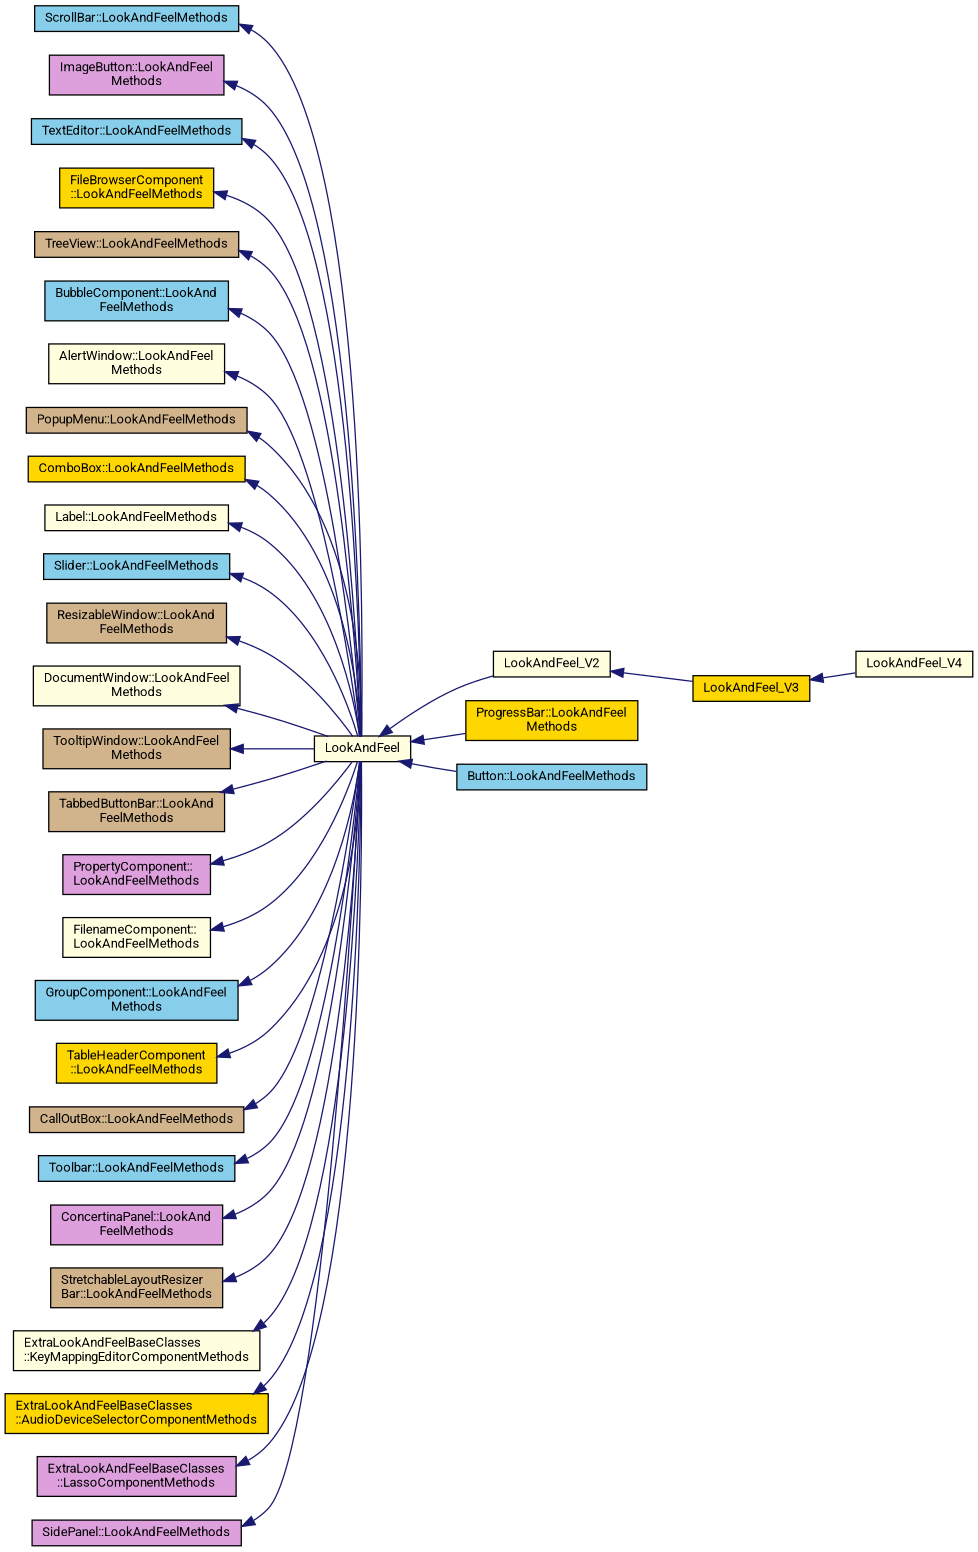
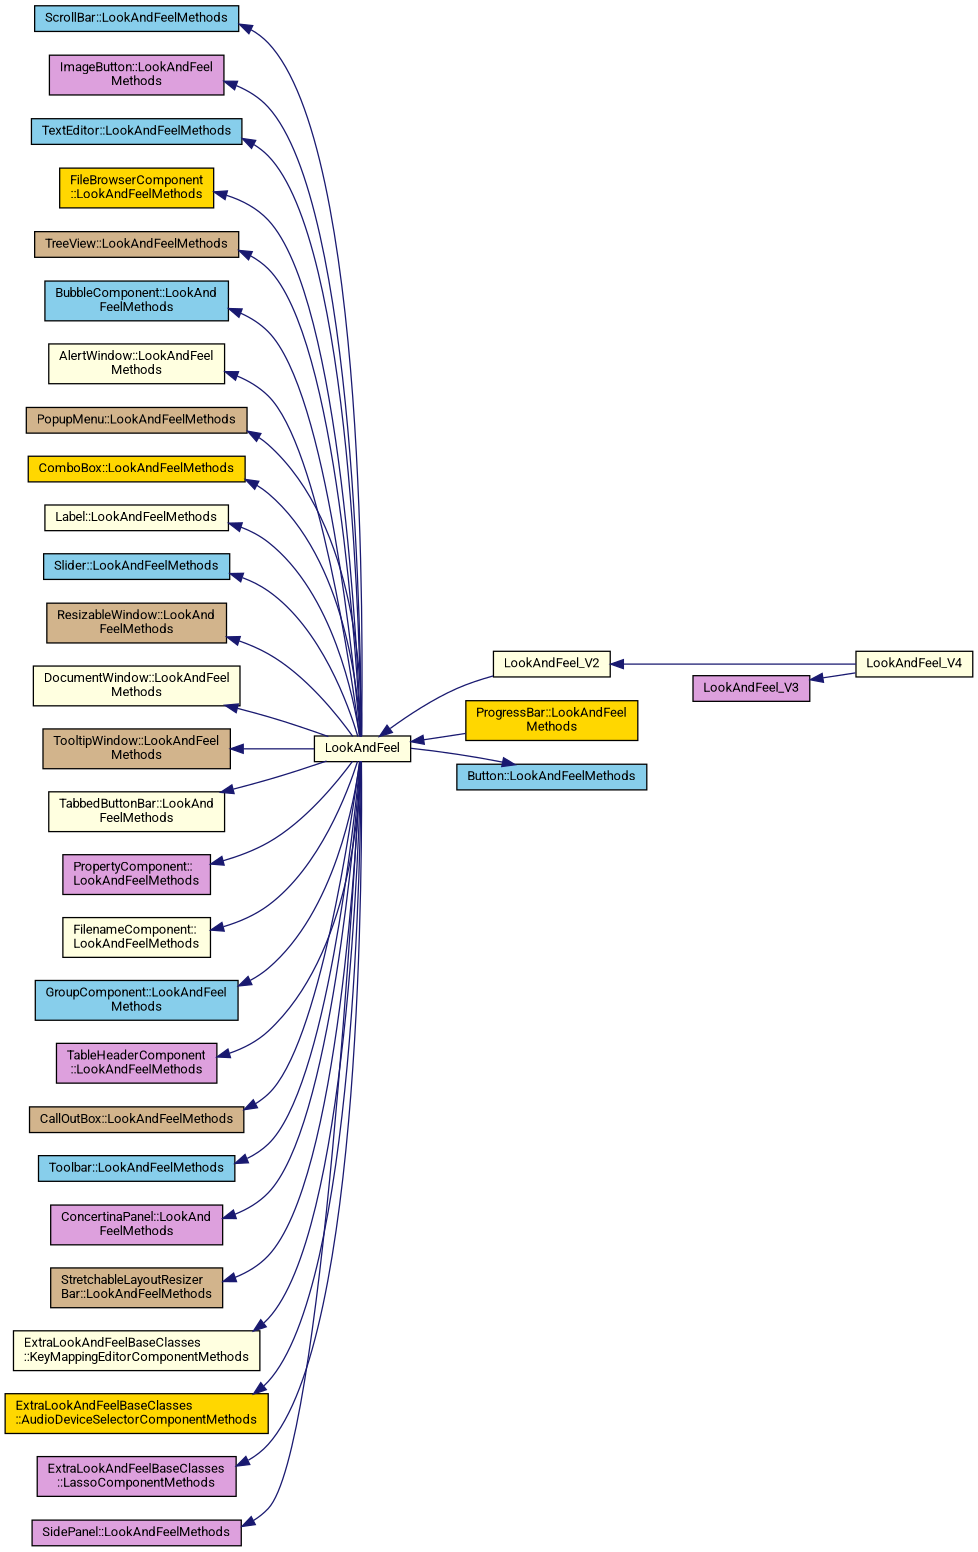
edge "LookAndFeel_V3" -> "LookAndFeel_V2": now "LookAndFeel_V4" -> "LookAndFeel_V2"
node "LookAndFeel_V3": fillcolor gold -> plum
edge "Button::LookAndFeelMethods" -> "LookAndFeel": reversed
node "TabbedButtonBar::LookAnd FeelMethods": fillcolor tan -> lightyellow
node "TableHeaderComponent ::LookAndFeelMethods": fillcolor gold -> plum
